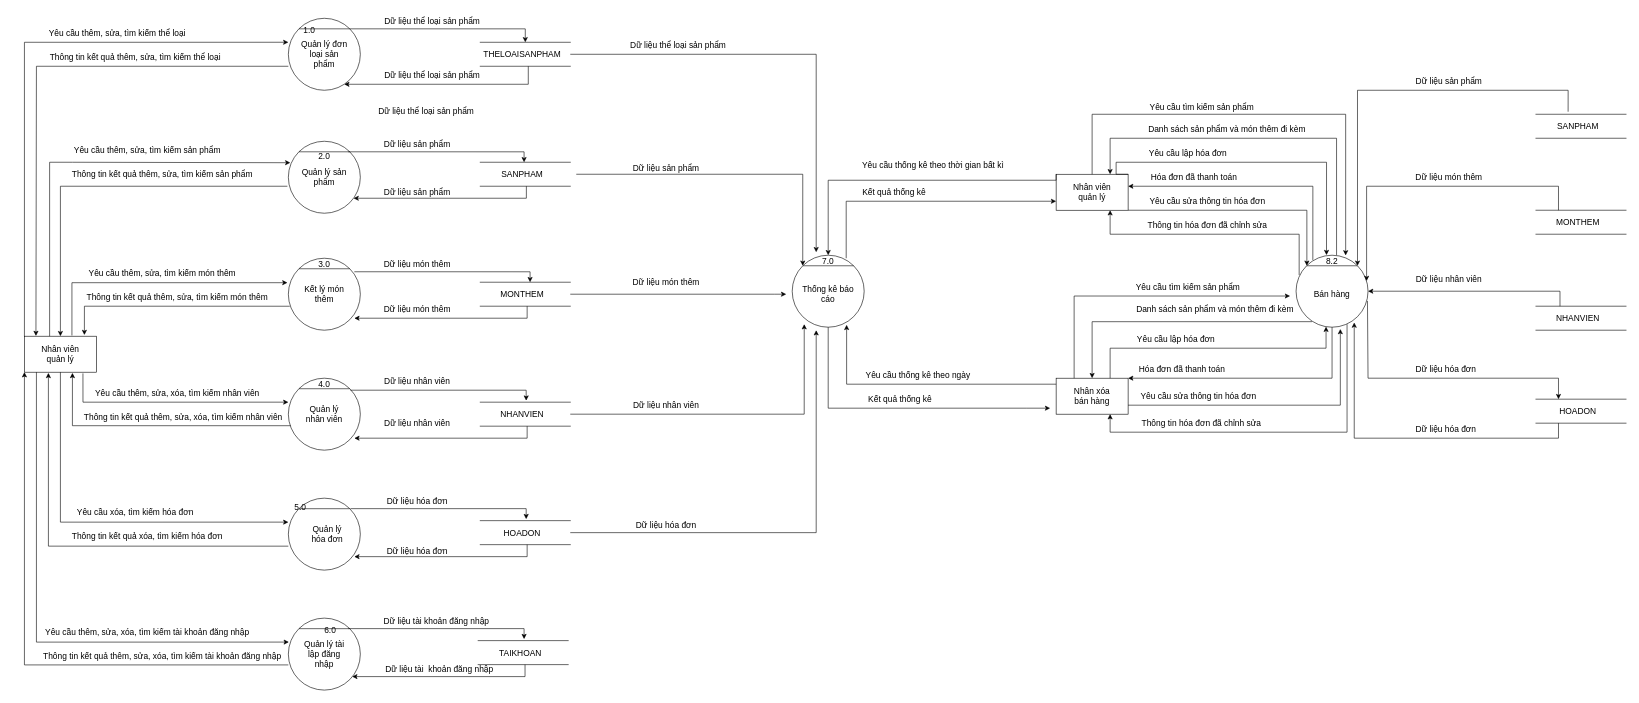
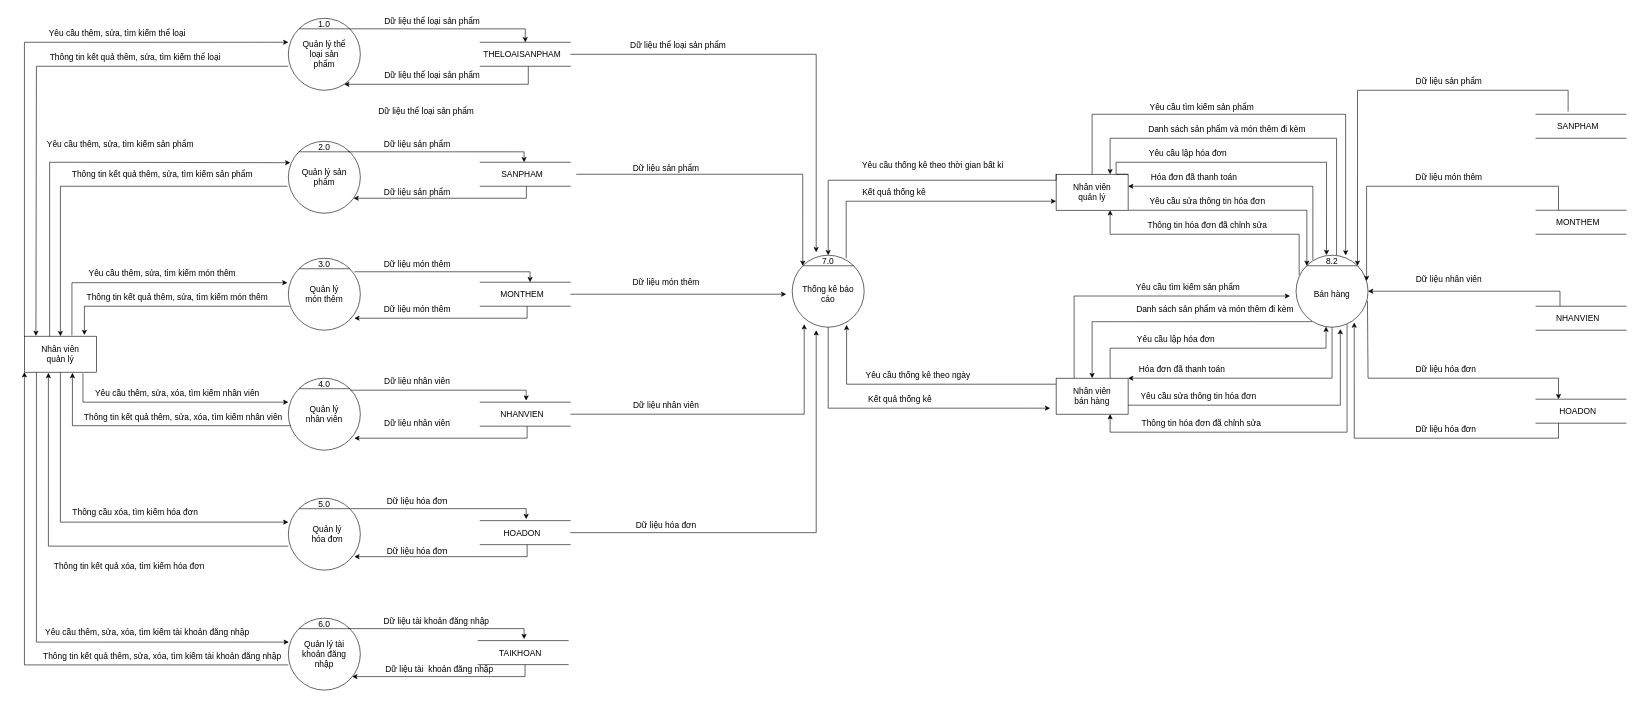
node "1.0": moved (309, 30) -> (324, 24)
node "Quản lý đơn loại sản phẩm": label "Quản lý đơn loại sản phẩm" -> "Quản lý thể loại sản phẩm"
node "Yêu cầu thêm, sửa, tìm kiếm sản phẩm": moved (147, 150) -> (120, 144)
node "2.0": moved (324, 156) -> (324, 147)
node "Kết lý món thêm": label "Kết lý món thêm" -> "Quản lý món thêm"
node "Nhân xóa bán hàng": label "Nhân xóa bán hàng" -> "Nhân viên bán hàng"
node "5.0": moved (300, 507) -> (324, 504)
node "Yêu cầu xóa, tìm kiếm hóa đơn": label "Yêu cầu xóa, tìm kiếm hóa đơn" -> "Thông cầu xóa, tìm kiếm hóa đơn"
node "Thông tin kết quả xóa, tìm kiếm hóa đơn": moved (147, 536) -> (129, 566)
node "6.0": moved (330, 630) -> (324, 624)
node "Quản lý tài lập đăng nhập": label "Quản lý tài lập đăng nhập" -> "Quản lý tài khoản đăng nhập"
